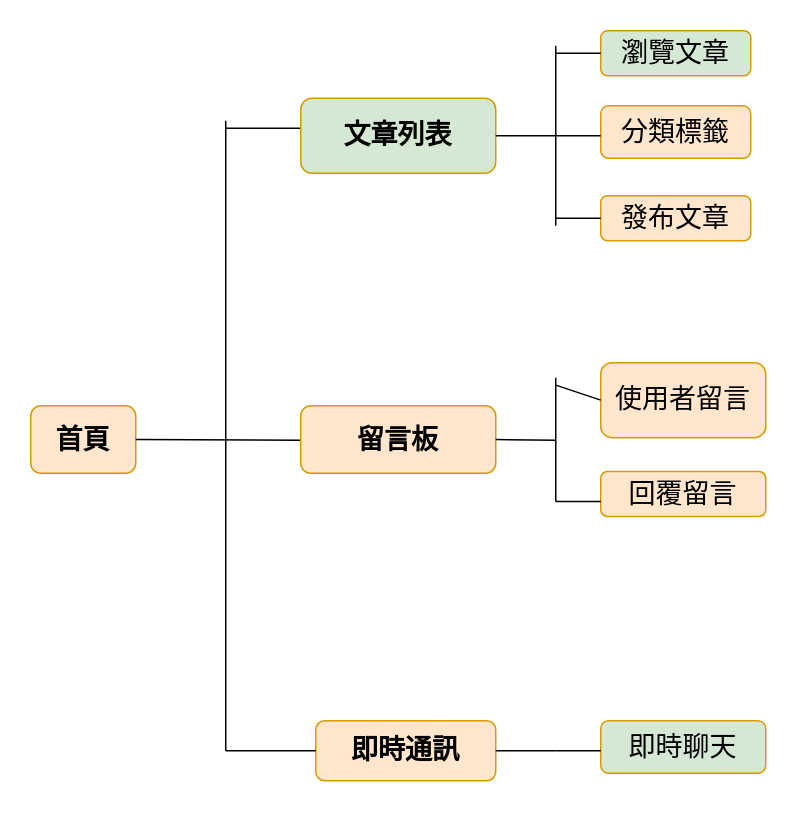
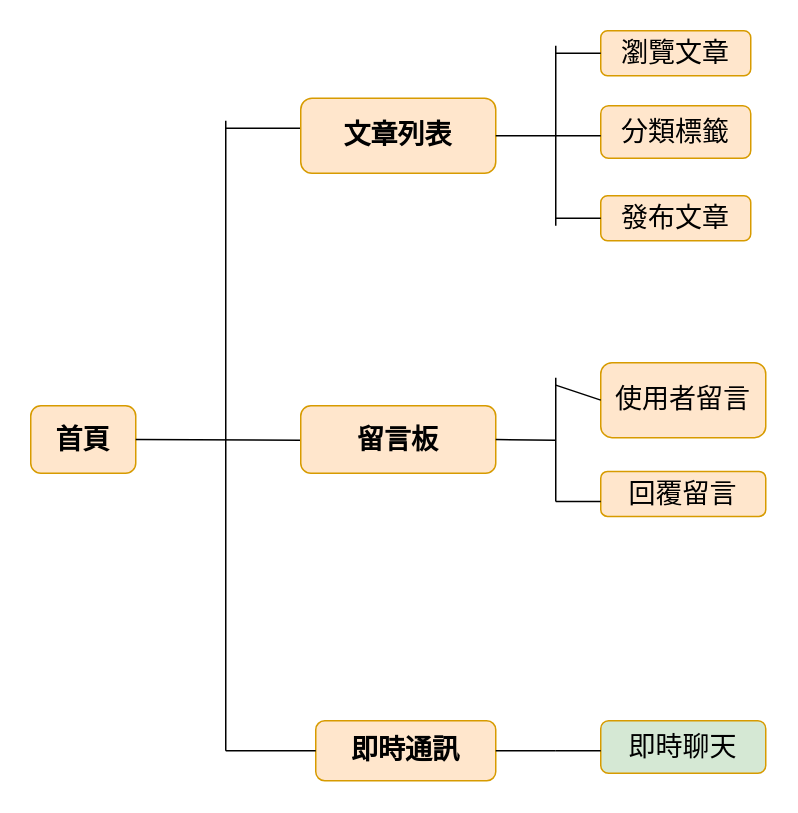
node "瀏覽文章": fillcolor #d5e8d4 -> #ffe6cc
node "文章列表": fillcolor #d5e8d4 -> #ffe6cc
